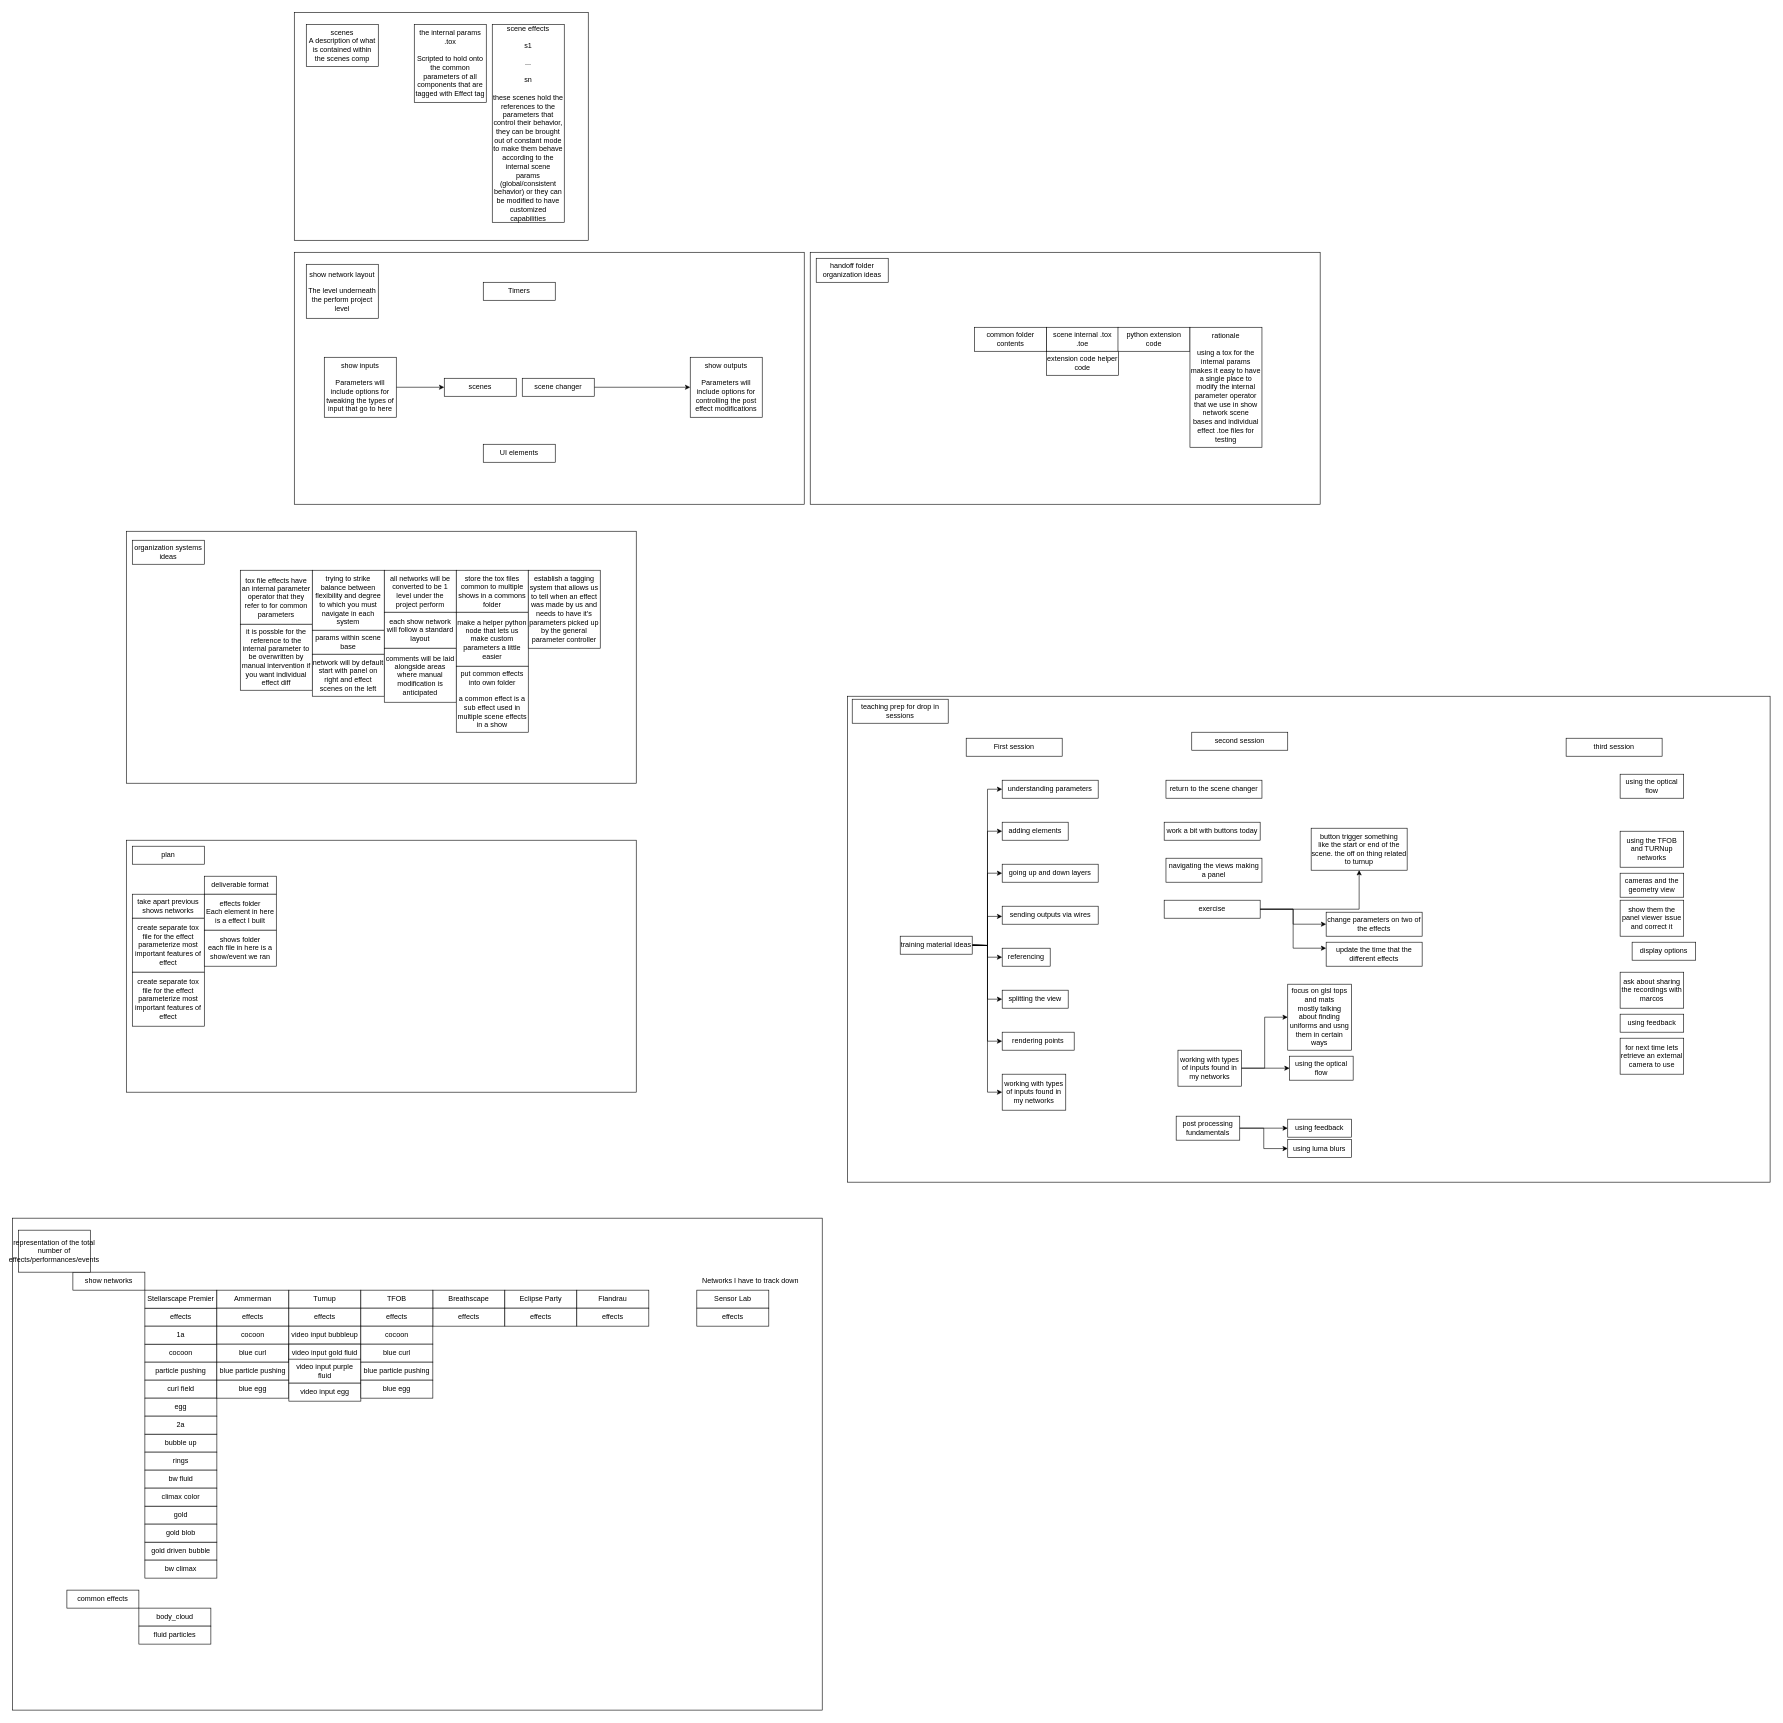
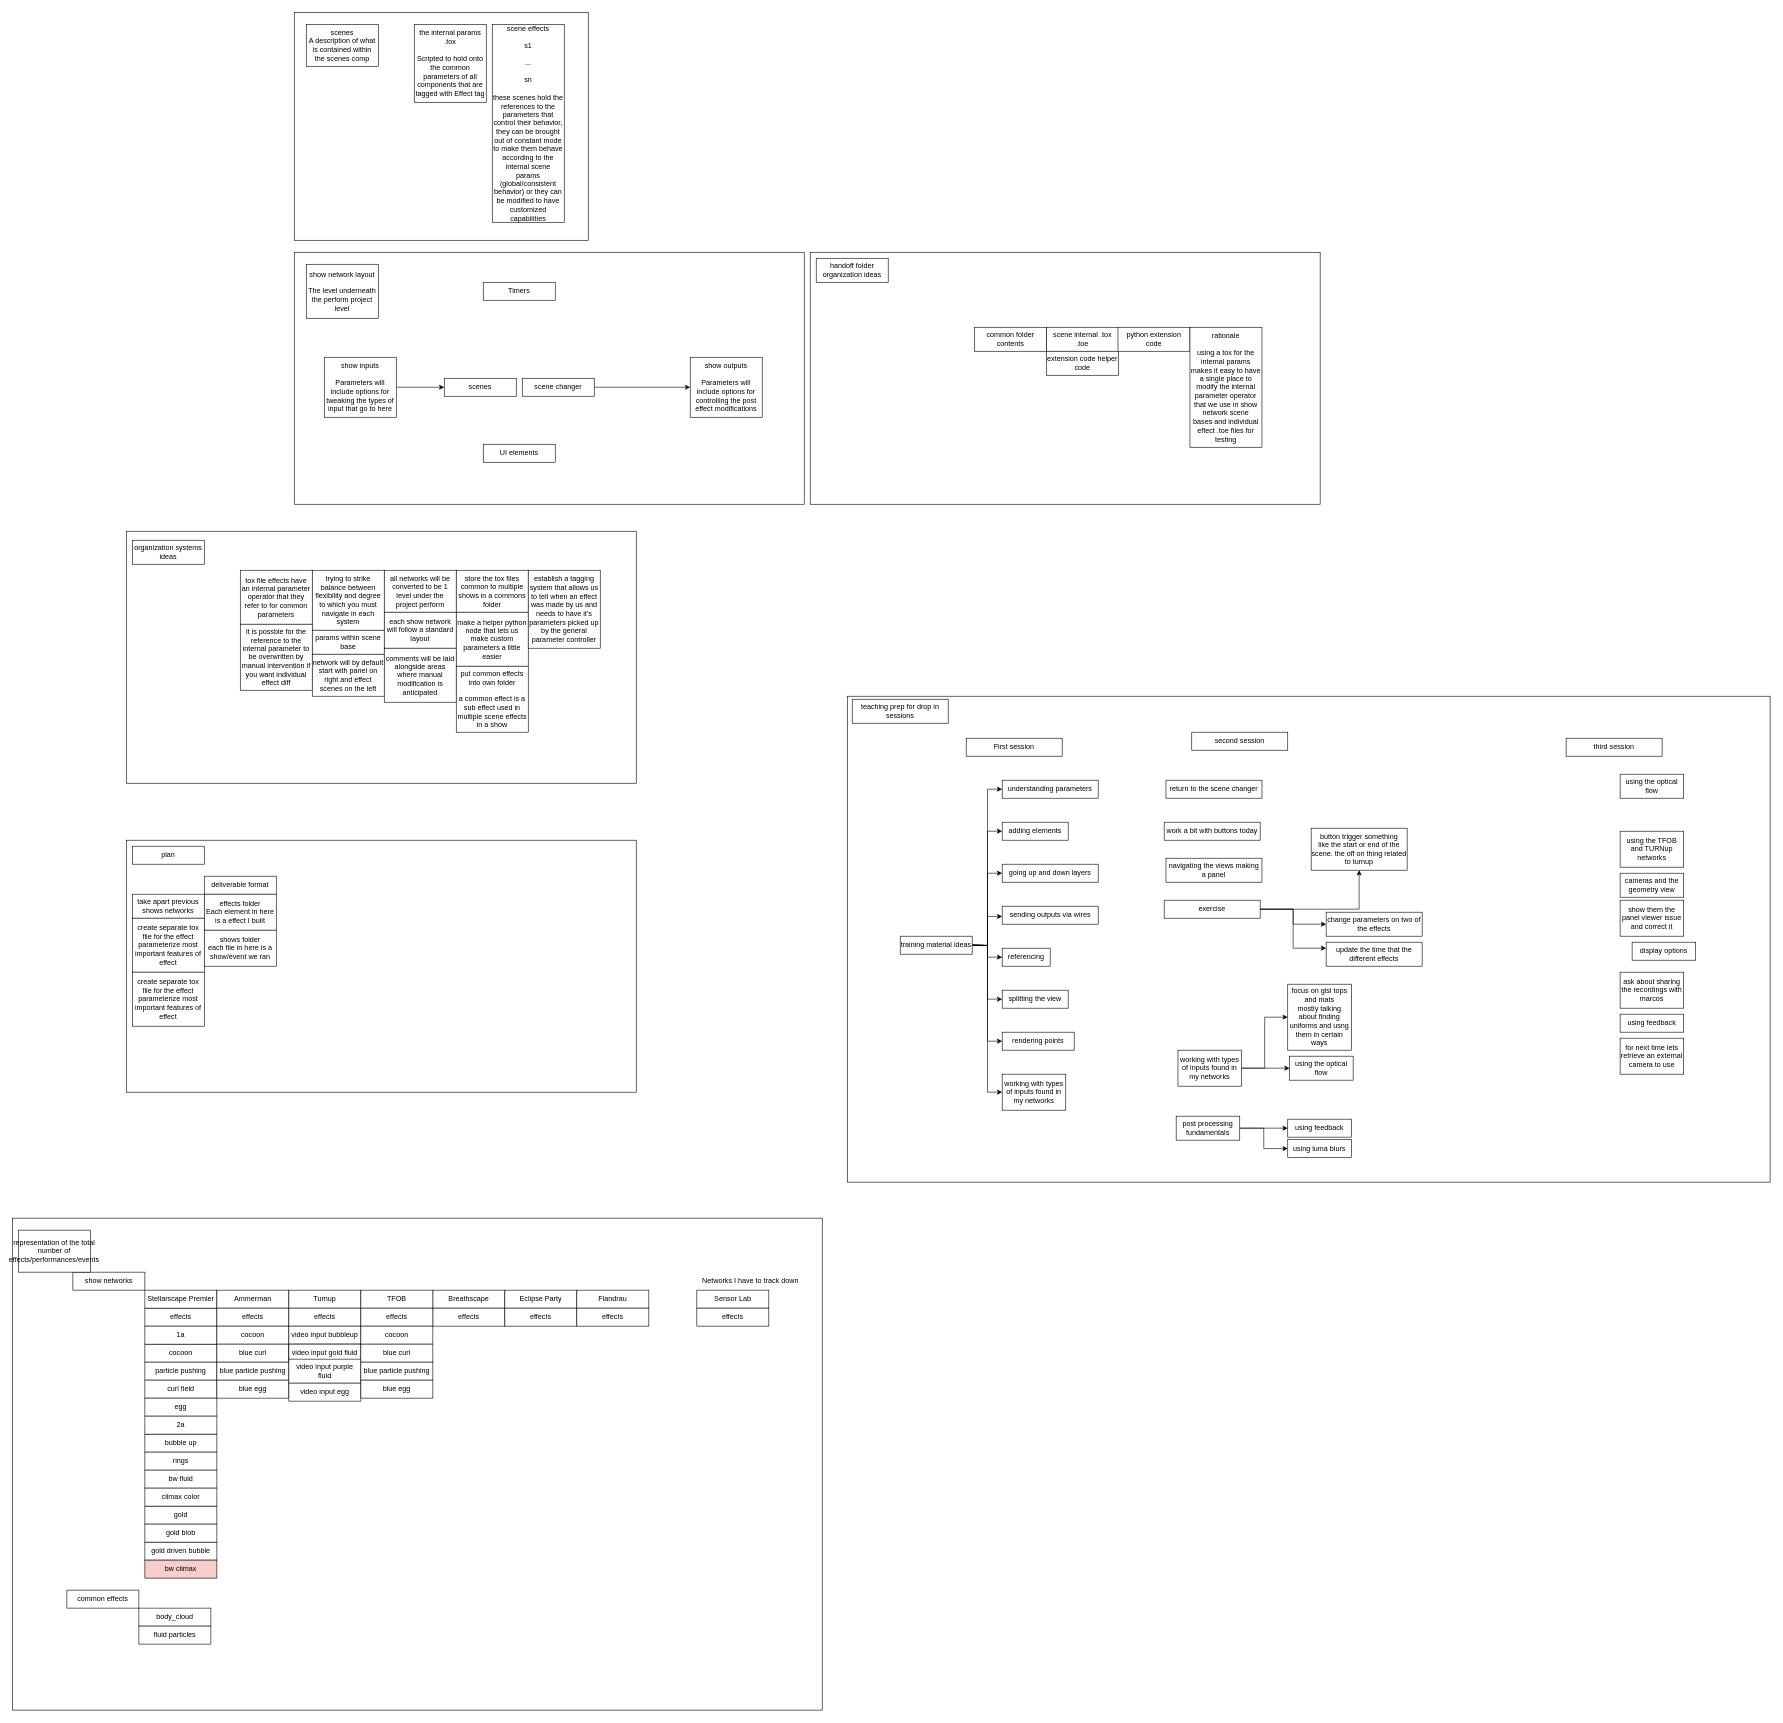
node "bw climax": fillcolor #ffffff -> #f8cecc
